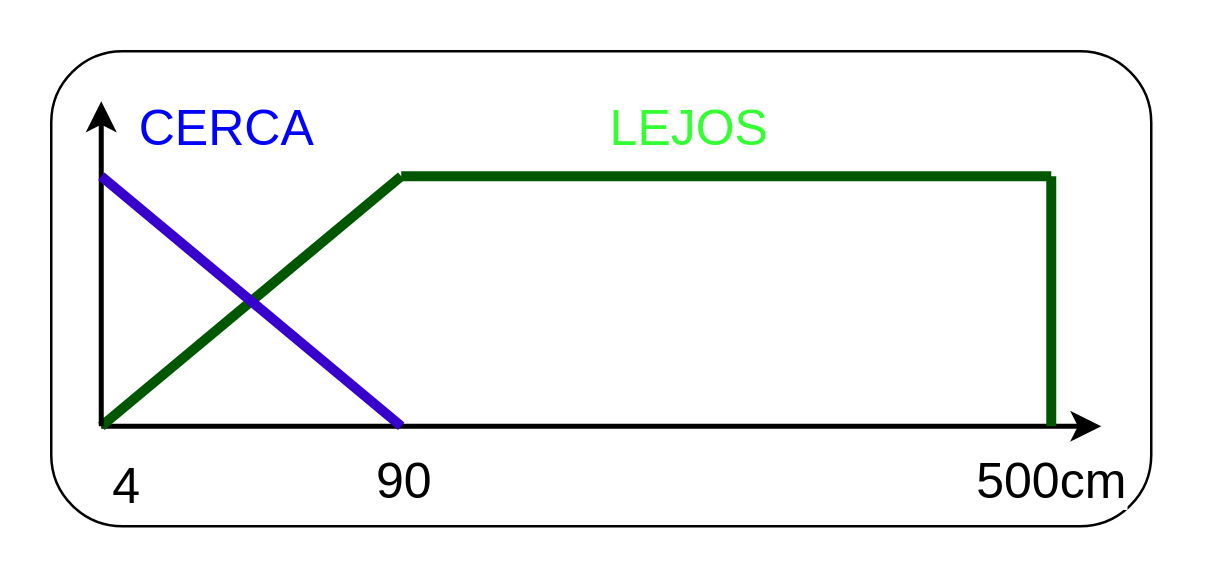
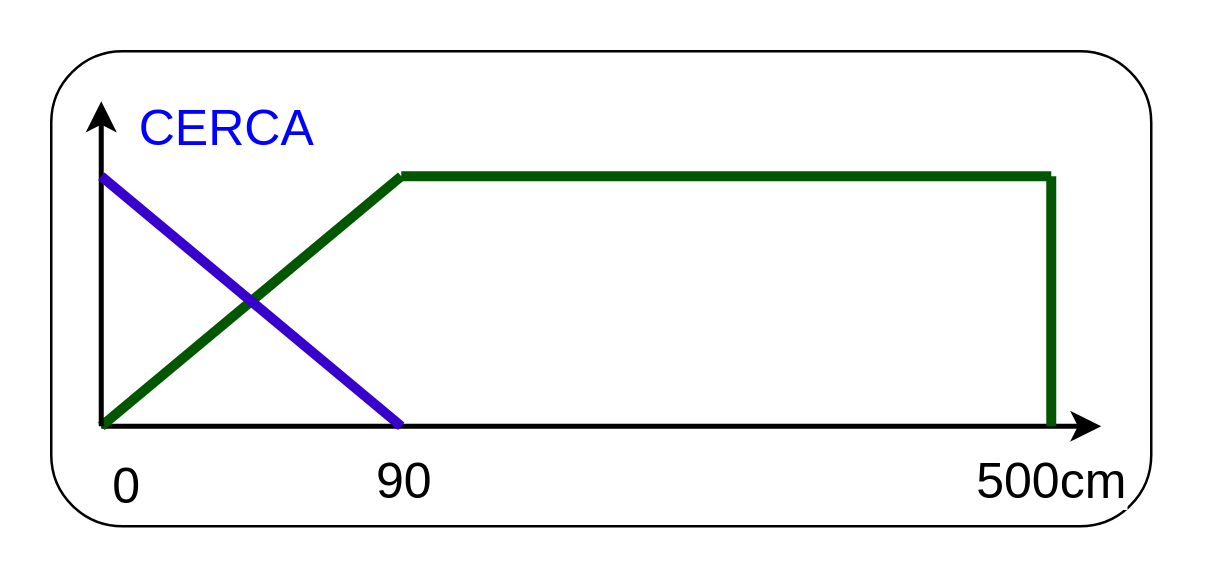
node "LEJOS": removed
node "4": label "4" -> "0"
